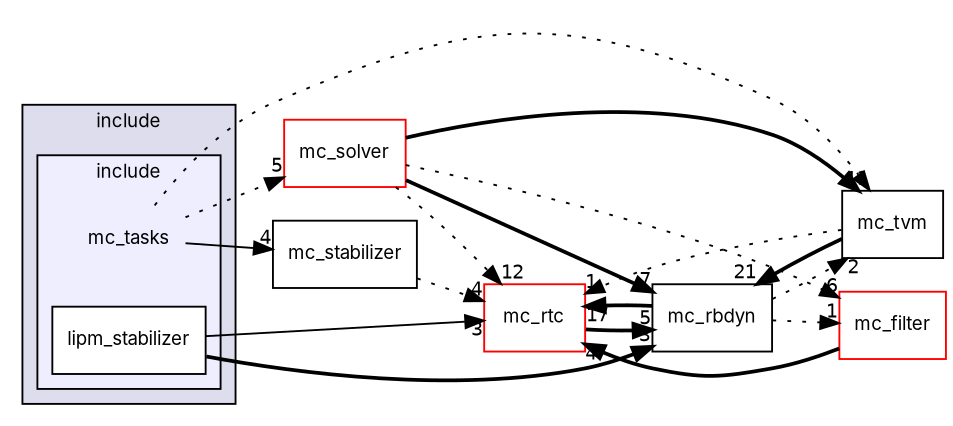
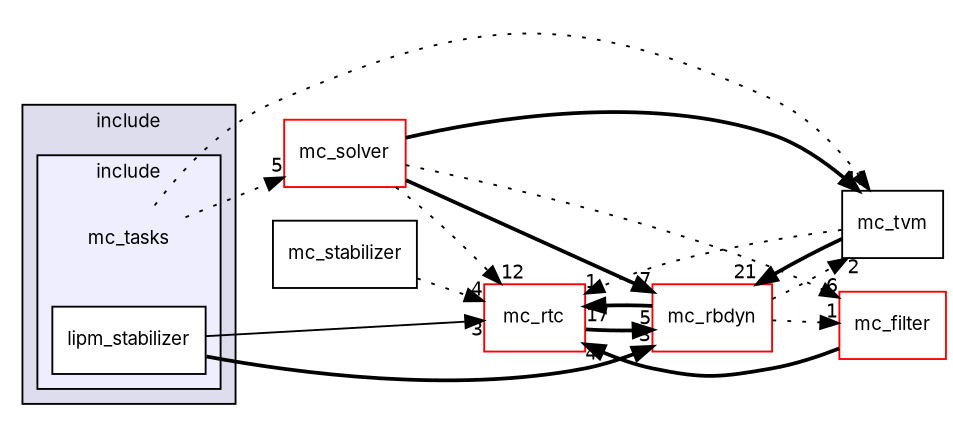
edge "mc_tasks" -> "mc_stabilizer": removed
node "mc_rbdyn": color black -> red
